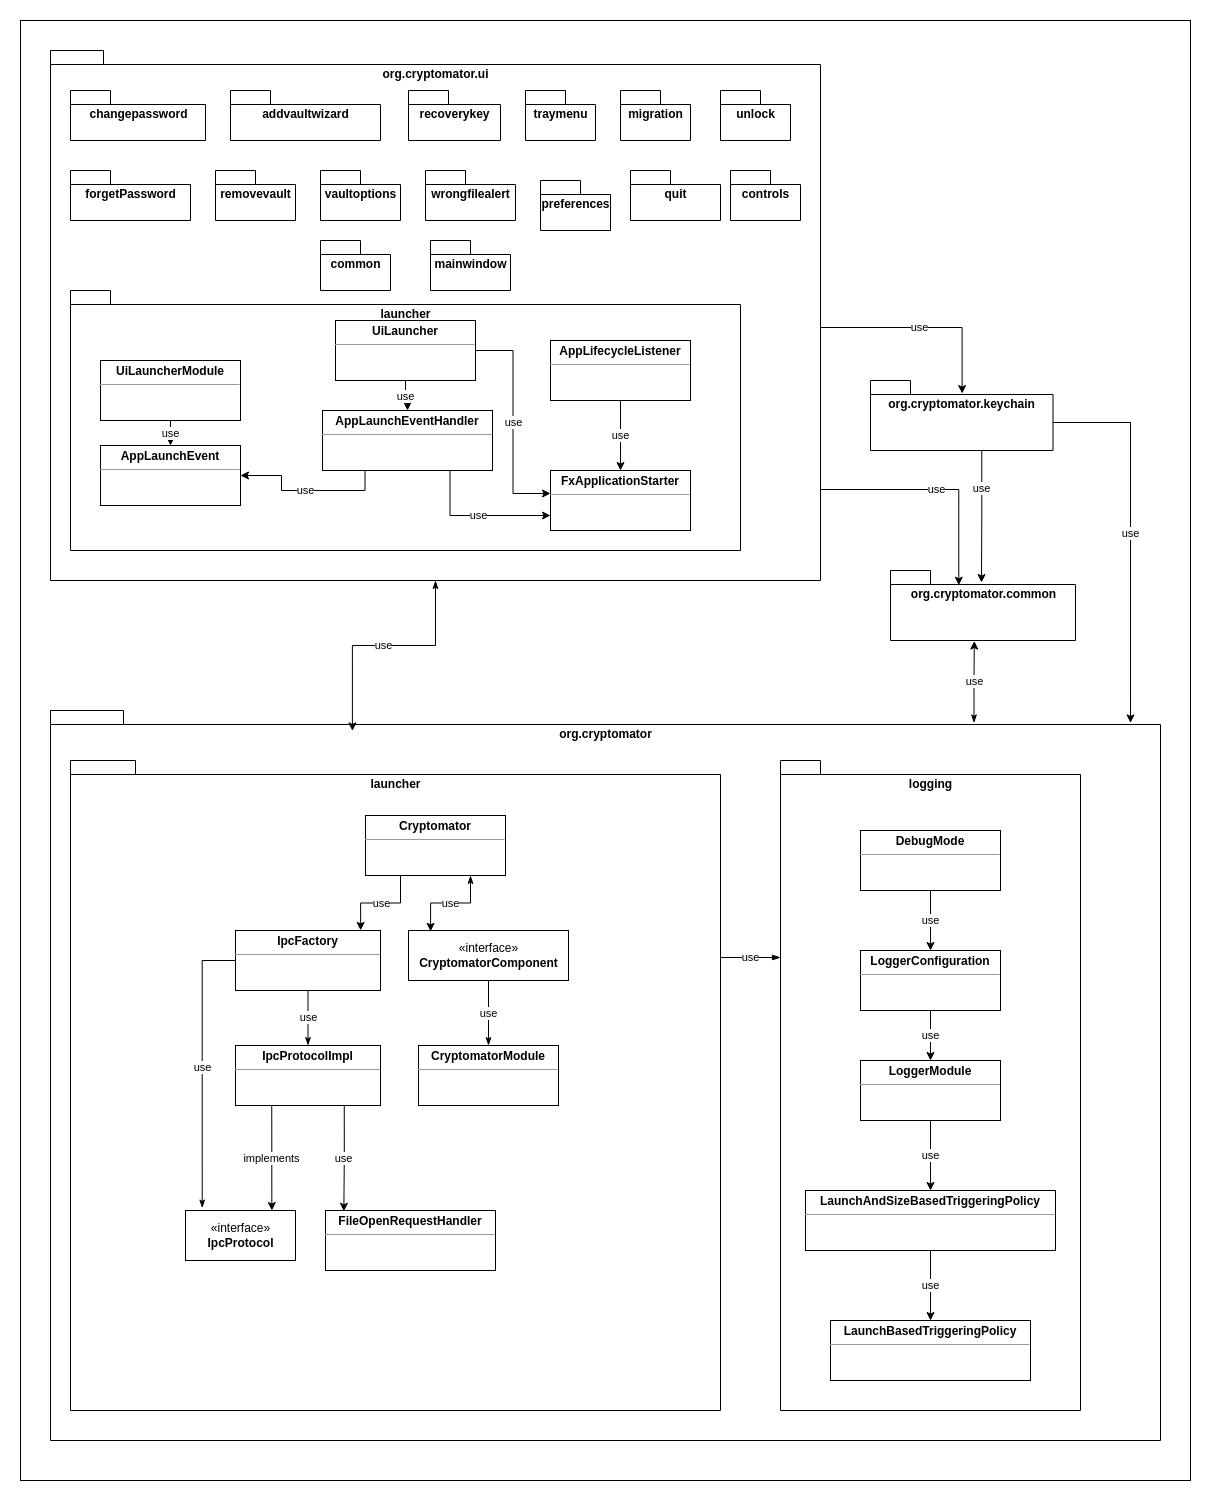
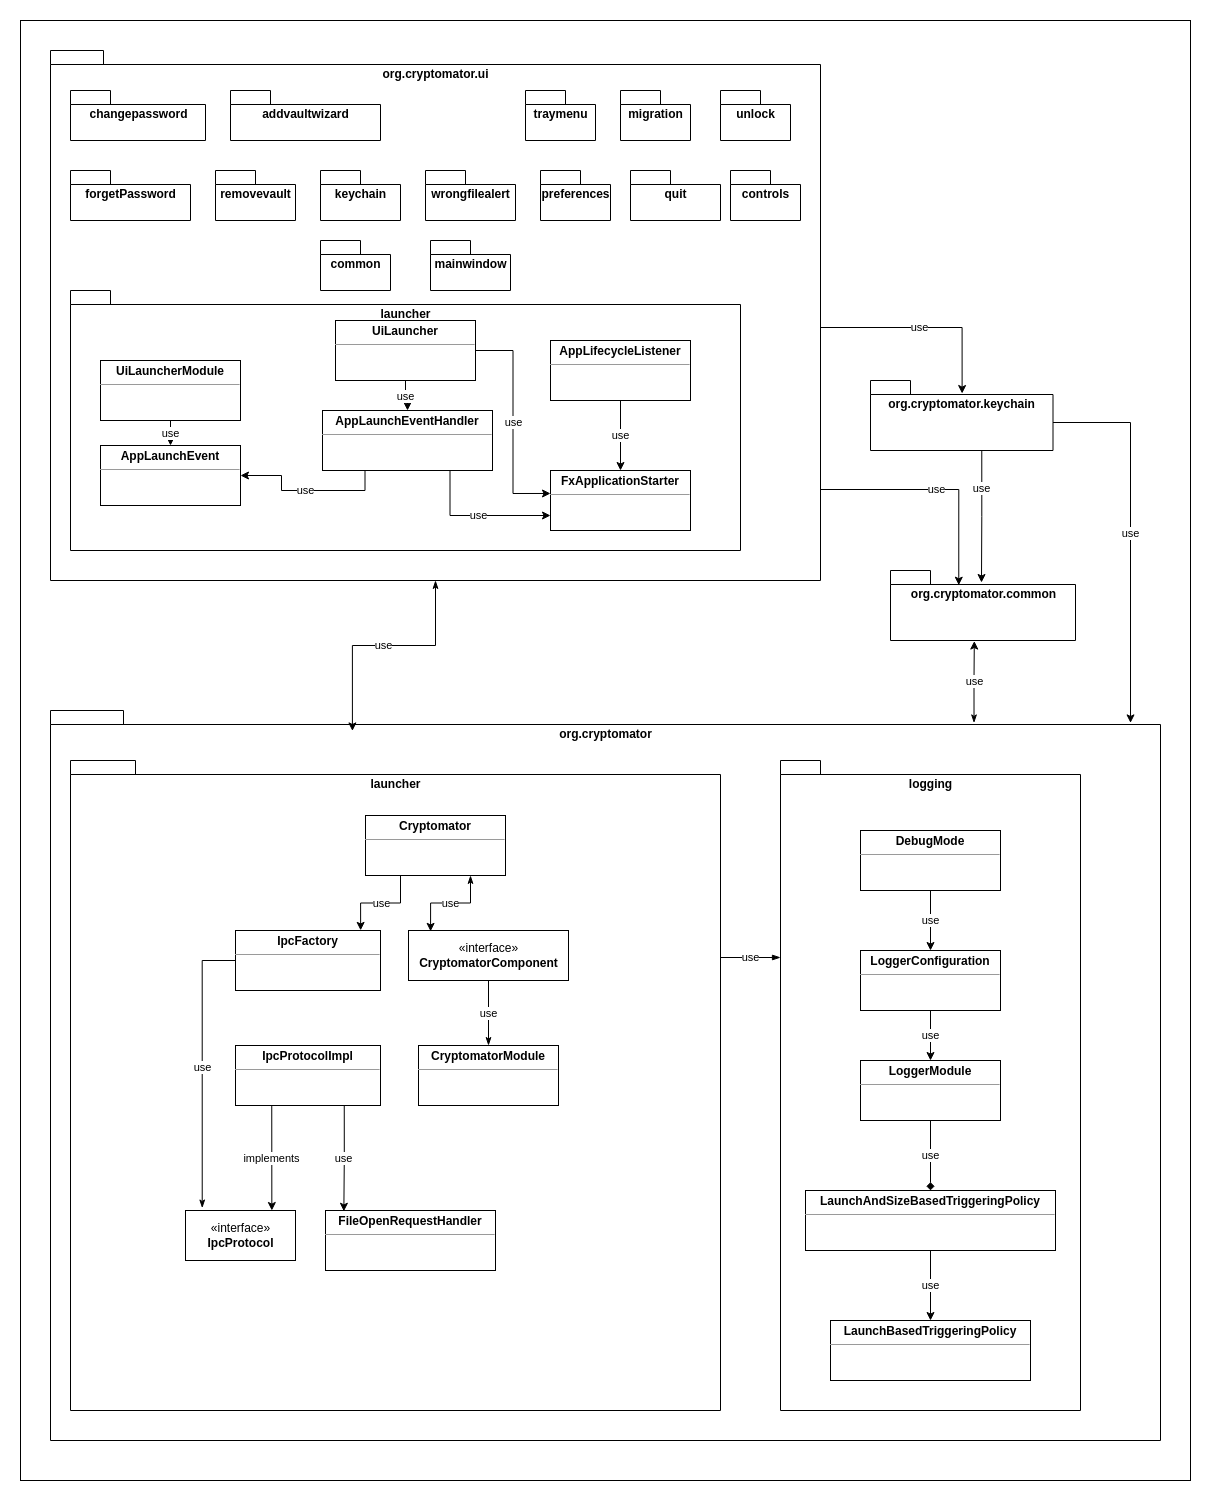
node "recoverykey": removed
node "vaultoptions": label "vaultoptions" -> "keychain"
node "preferences": moved (576, 206) -> (576, 196)
edge "IpcFactory" -> "IpcProtocolImpl": removed, label "use"
edge "LoggerModule" -> "LaunchAndSizeBasedTriggeringPolicy": arrowhead classic -> diamond
